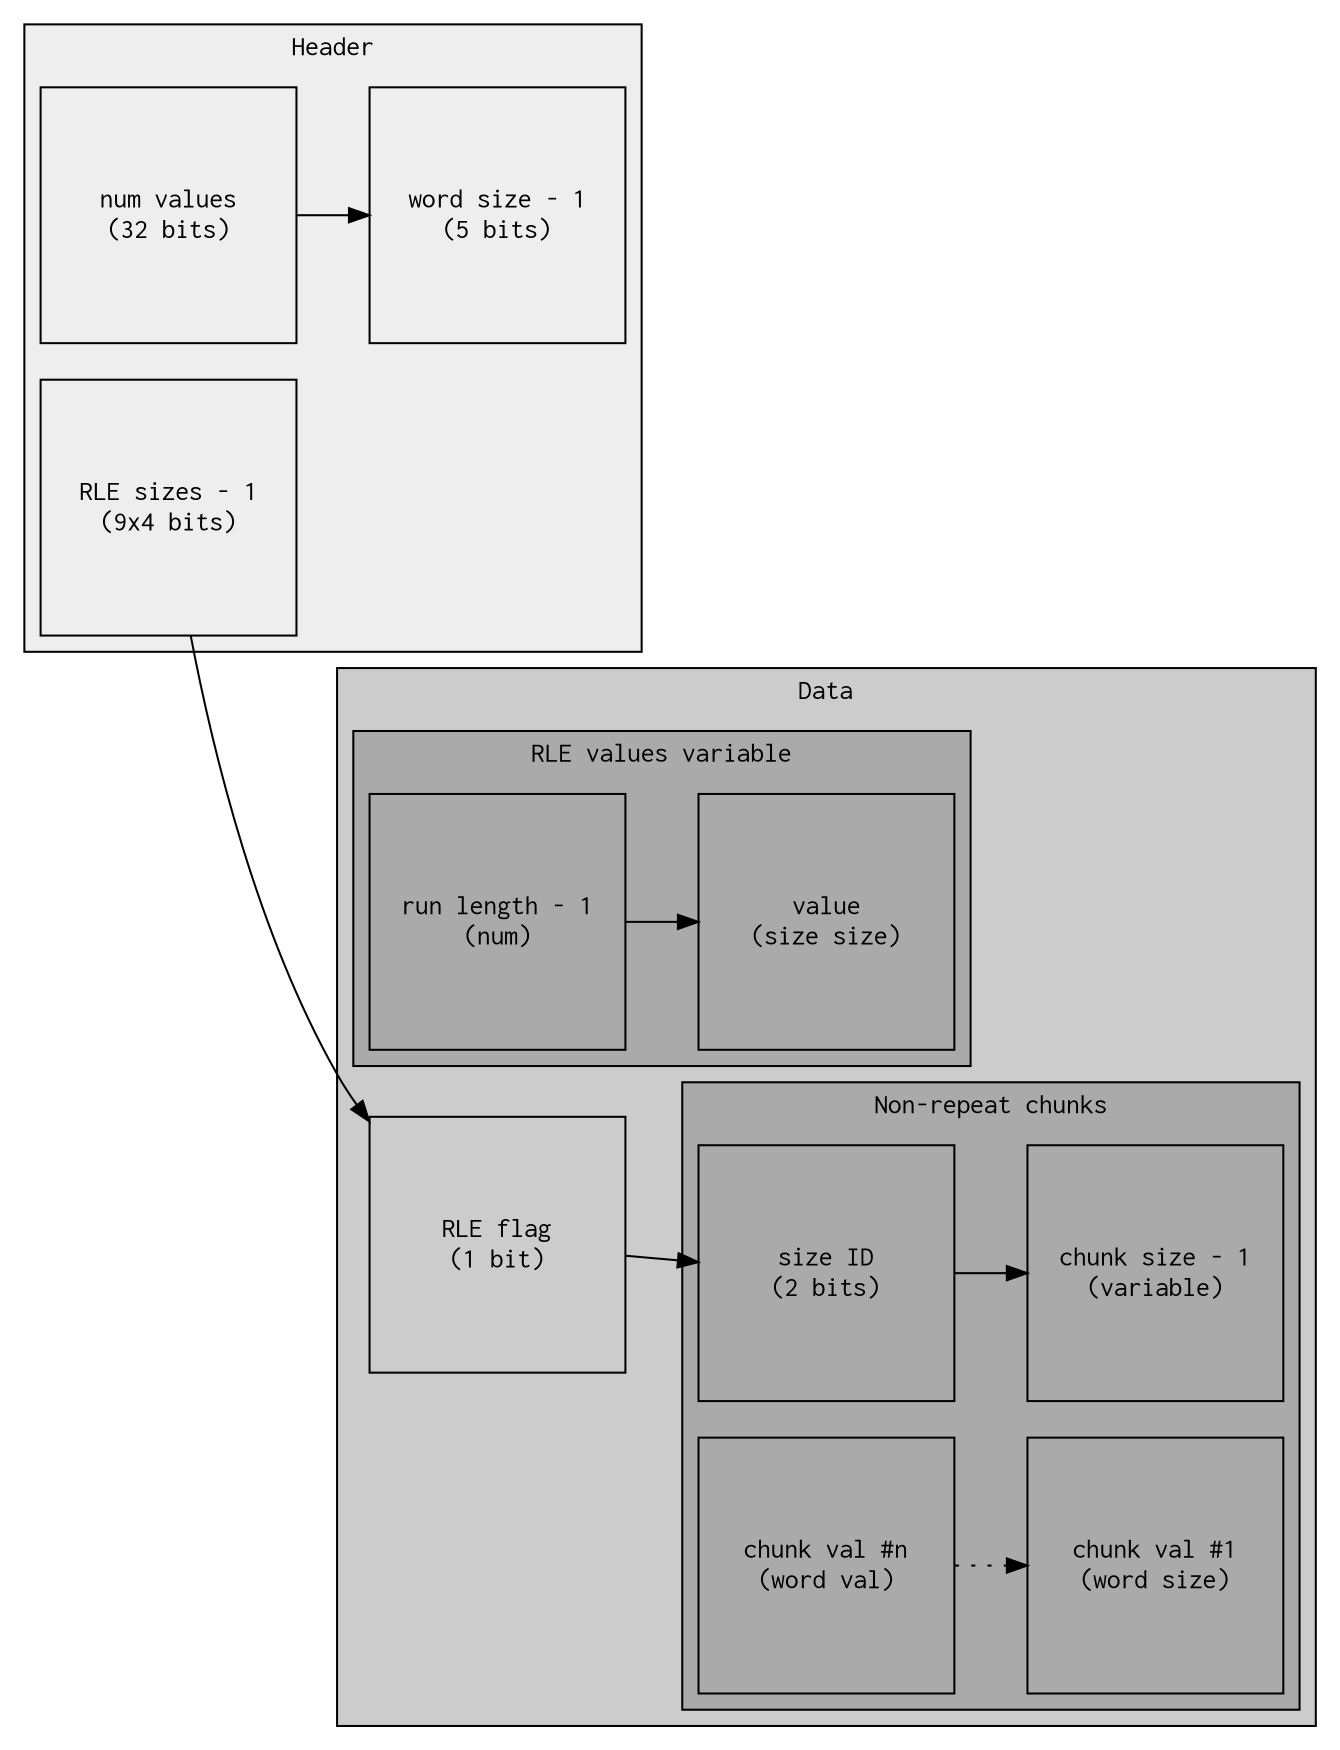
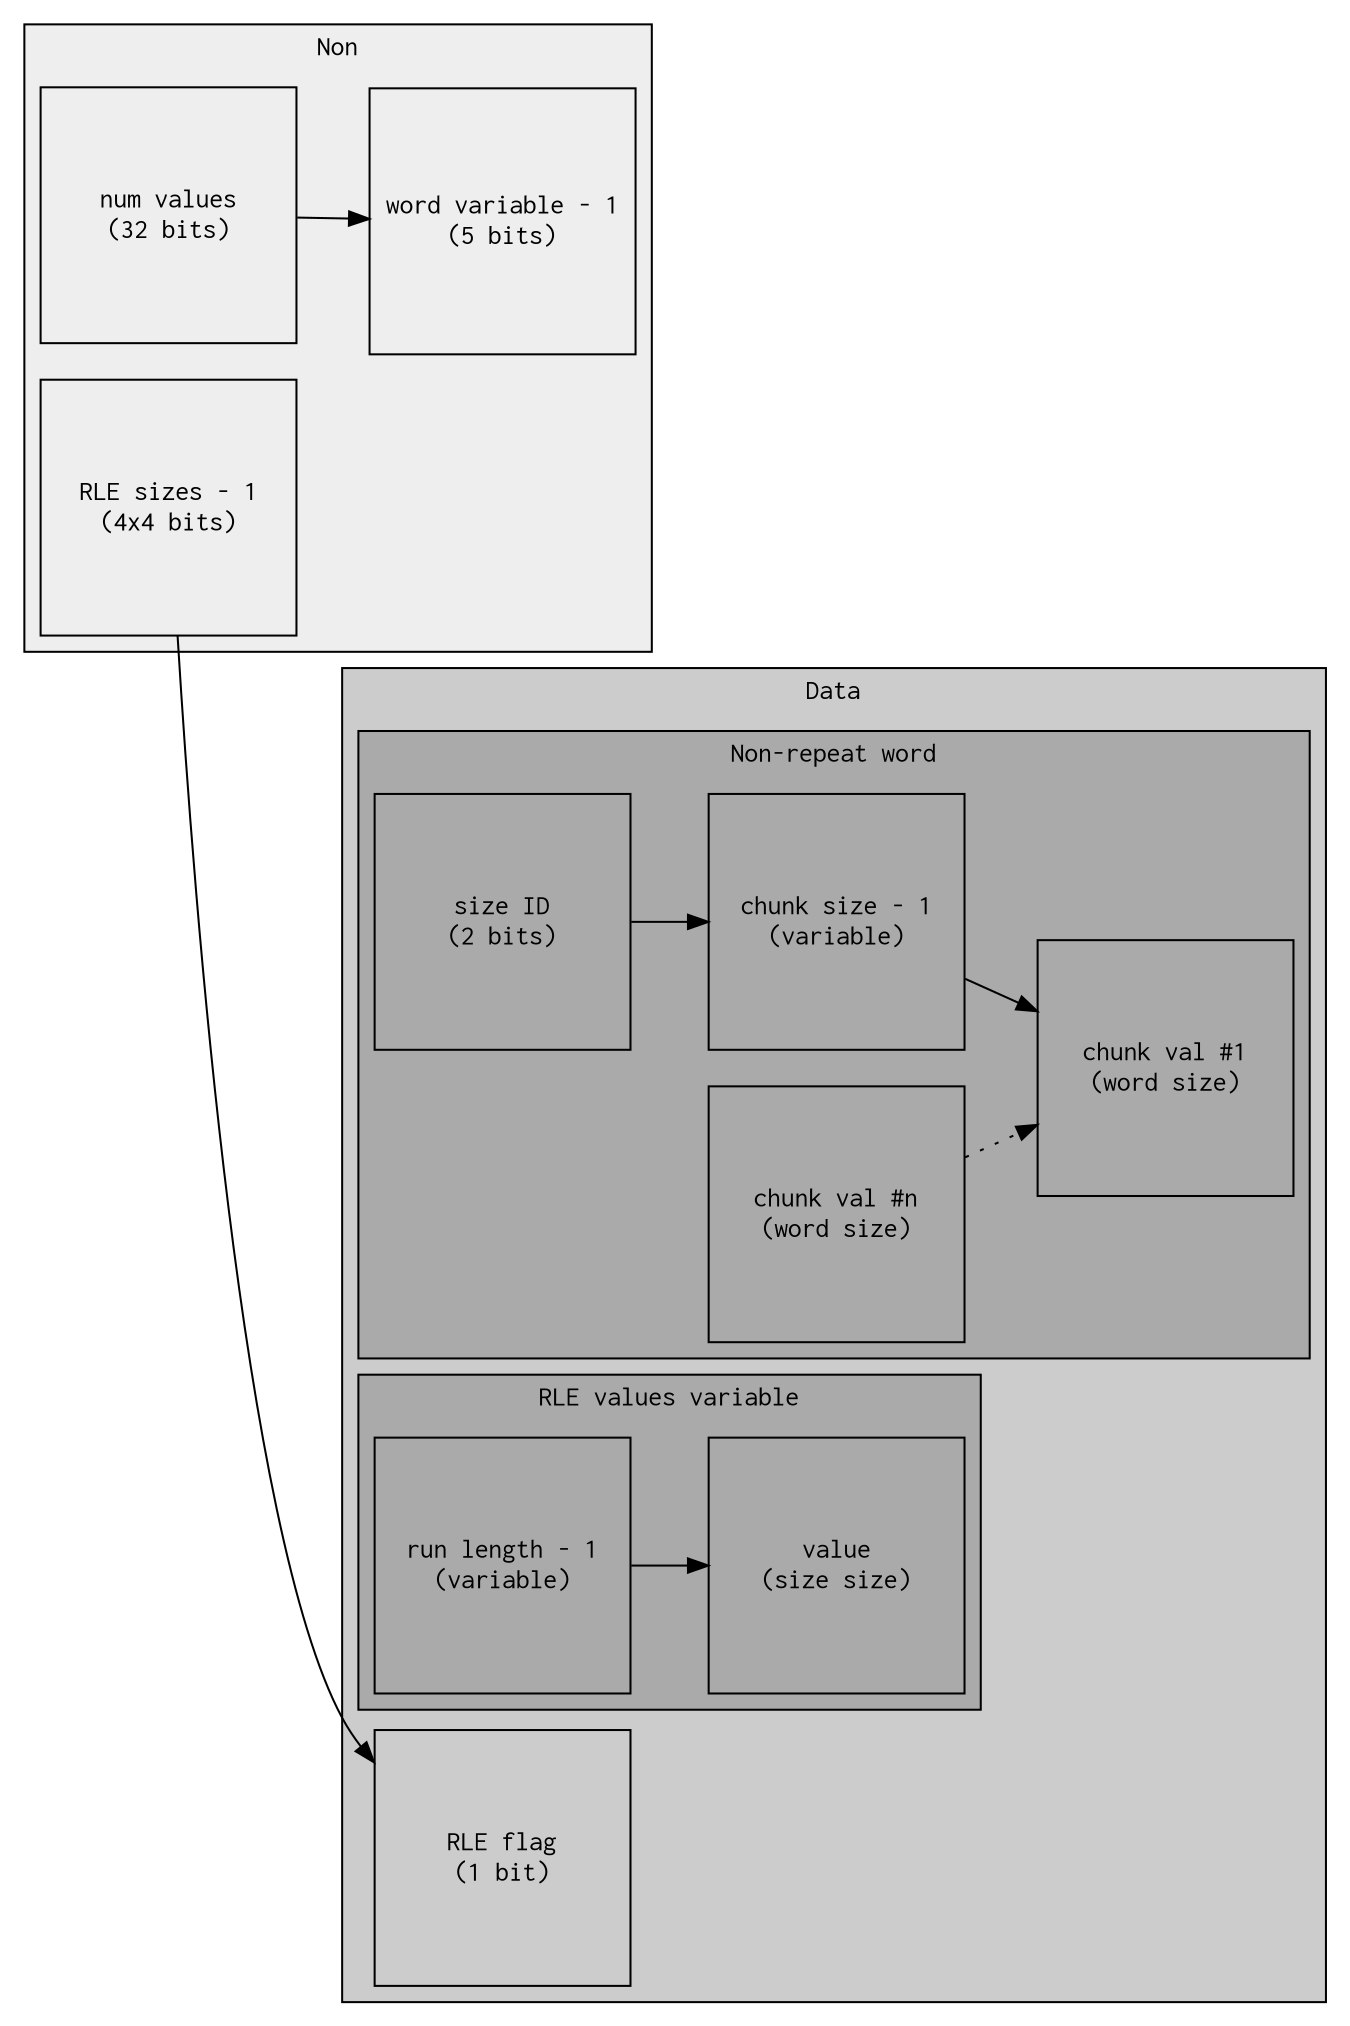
cluster "Header": label "Header" -> "Non"
node "word size - 1 (5 bits)": label "word size - 1 (5 bits)" -> "word variable - 1 (5 bits)"
node "RLE sizes - 1 (9x4 bits)": label "RLE sizes - 1 (9x4 bits)" -> "RLE sizes - 1 (4x4 bits)"
node "run length - 1 (num)": label "run length - 1 (num)" -> "run length - 1 (variable)"
edge "chunk size - 1 (variable)" -> "chunk val #1 (word size)": added
cluster "Non-repeat chunks": label "Non-repeat chunks" -> "Non-repeat word"
edge "RLE flag (1 bit)" -> "size ID (2 bits)": removed
node "chunk val #n (word val)": label "chunk val #n (word val)" -> "chunk val #n (word size)"
